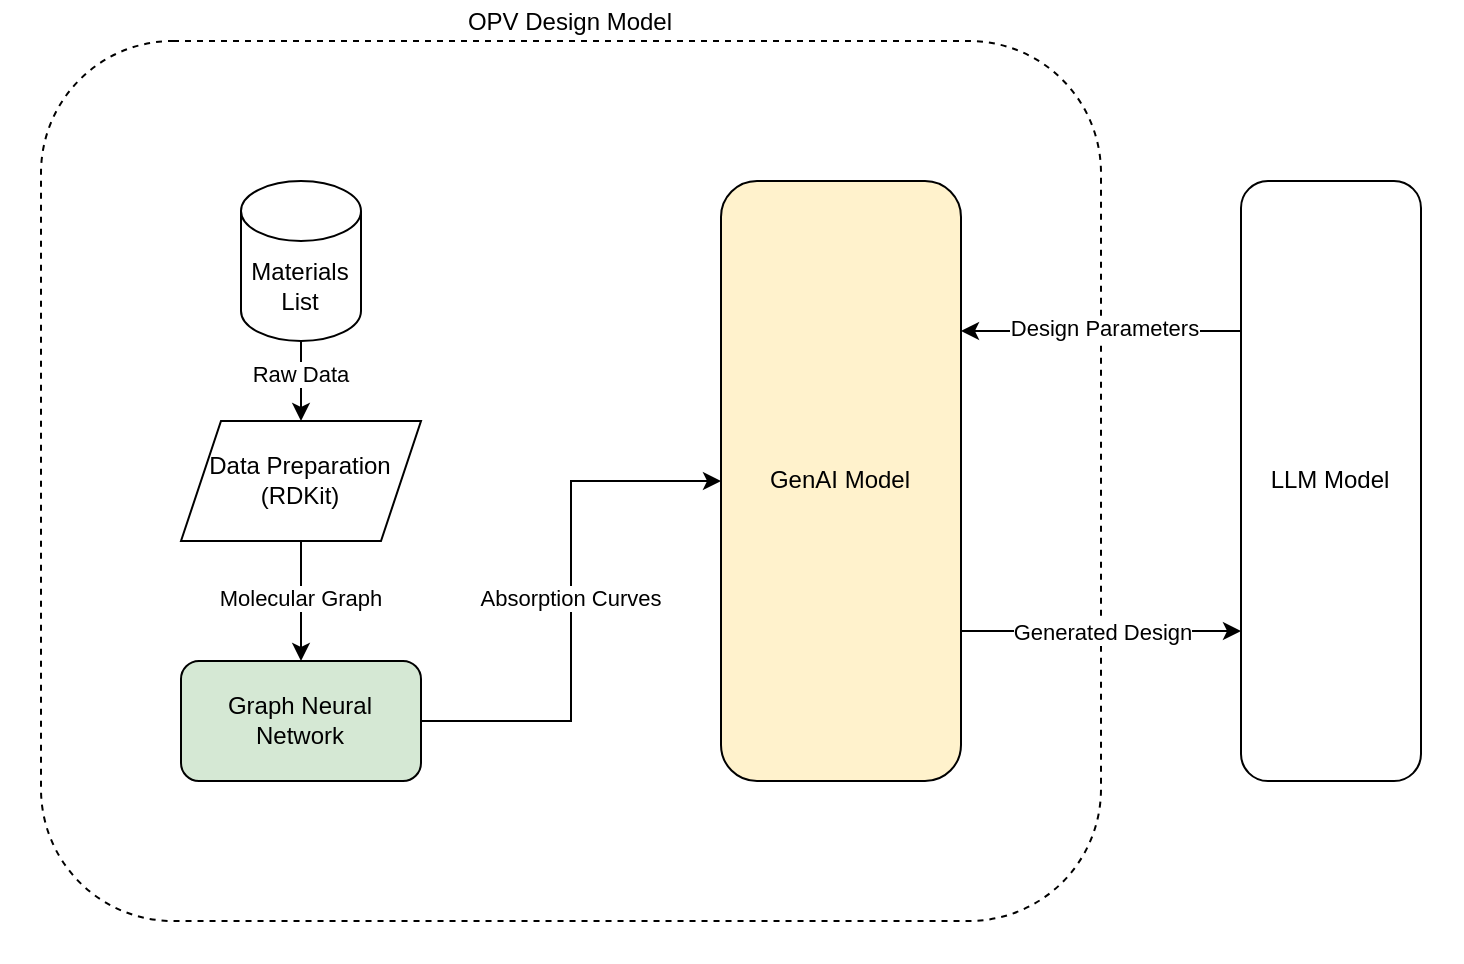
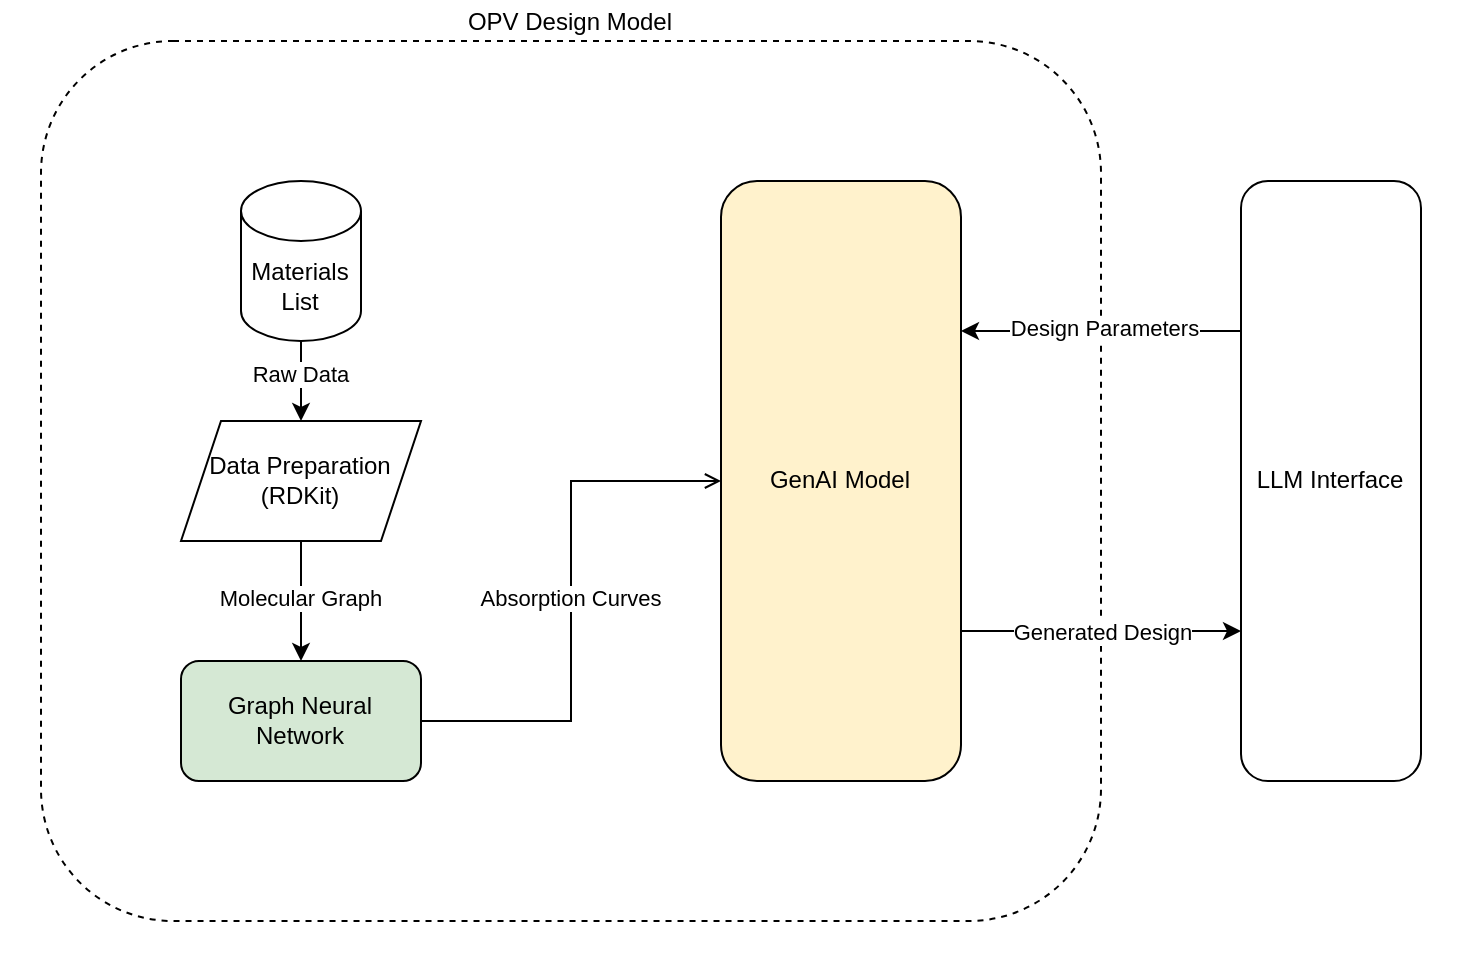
edge "Graph Neural Network" -> "GenAI Model": arrowhead classic -> open
node "LLM Model": label "LLM Model" -> "LLM Interface"
